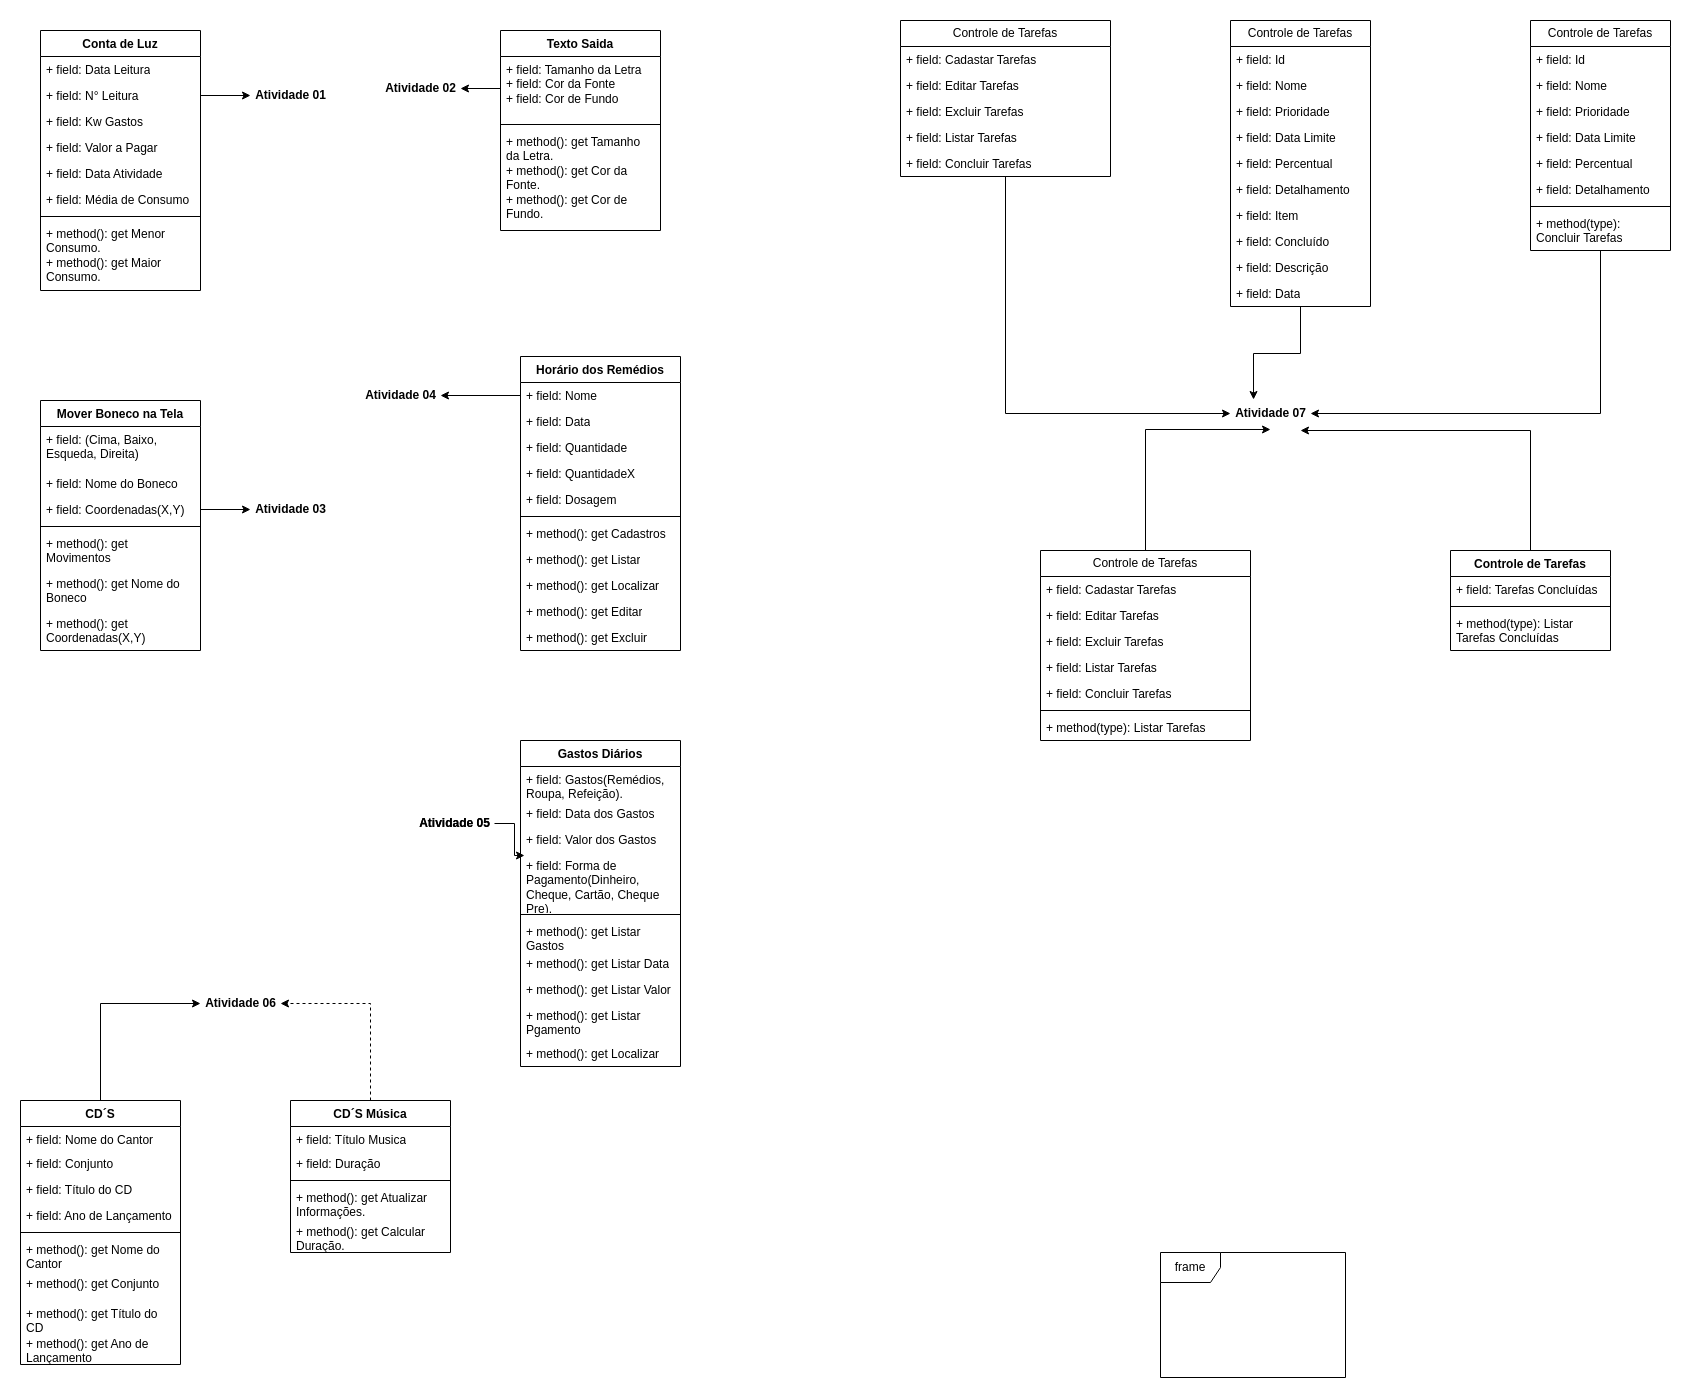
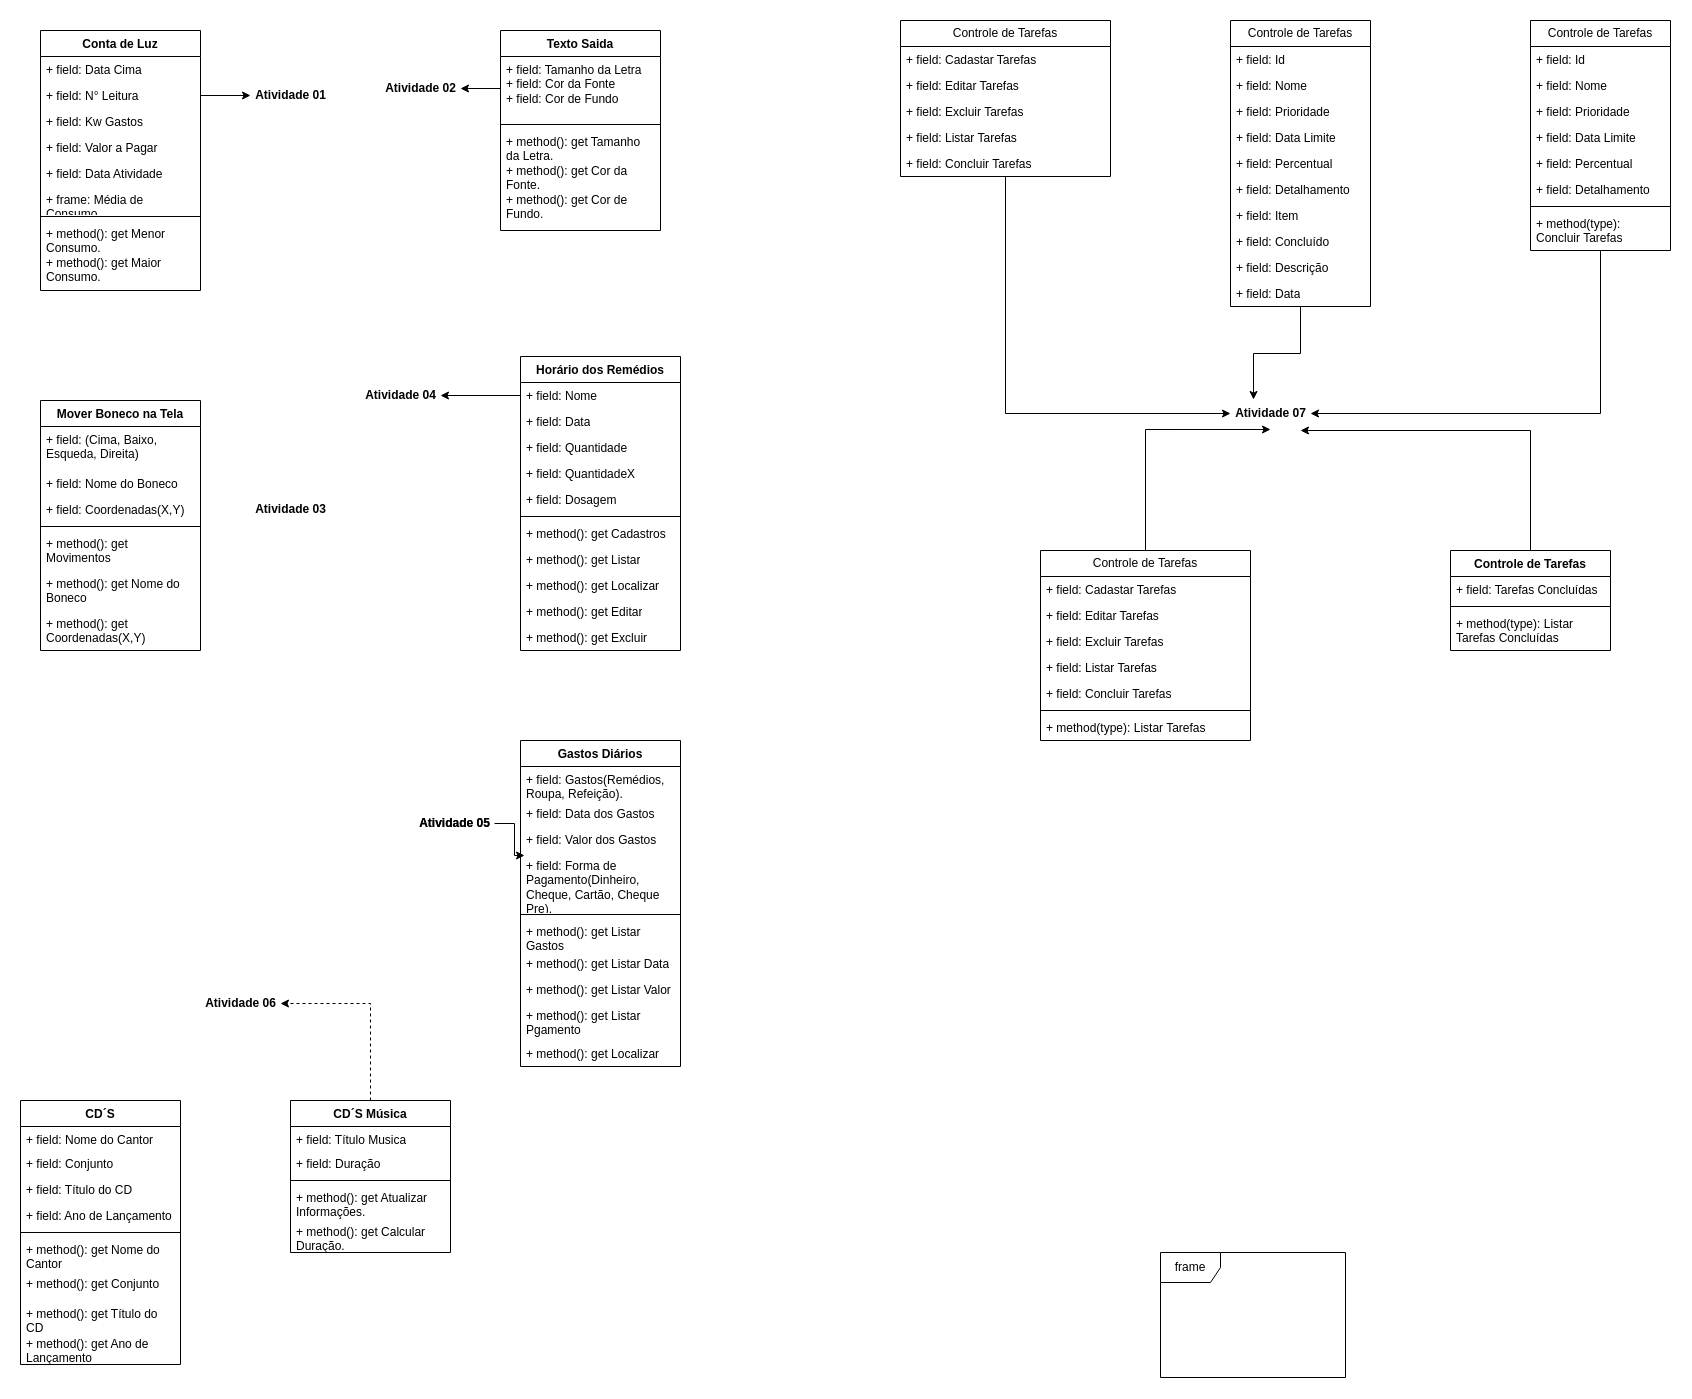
node "+ field: Data Leitura": label "+ field: Data Leitura" -> "+ field: Data Cima"
node "+ field: Média de Consumo": label "+ field: Média de Consumo" -> "+ frame: Média de Consumo"
edge "+ field: Coordenadas(X,Y)" -> "Atividade 03": removed
edge "CD´S" -> "Atividade 06": removed
